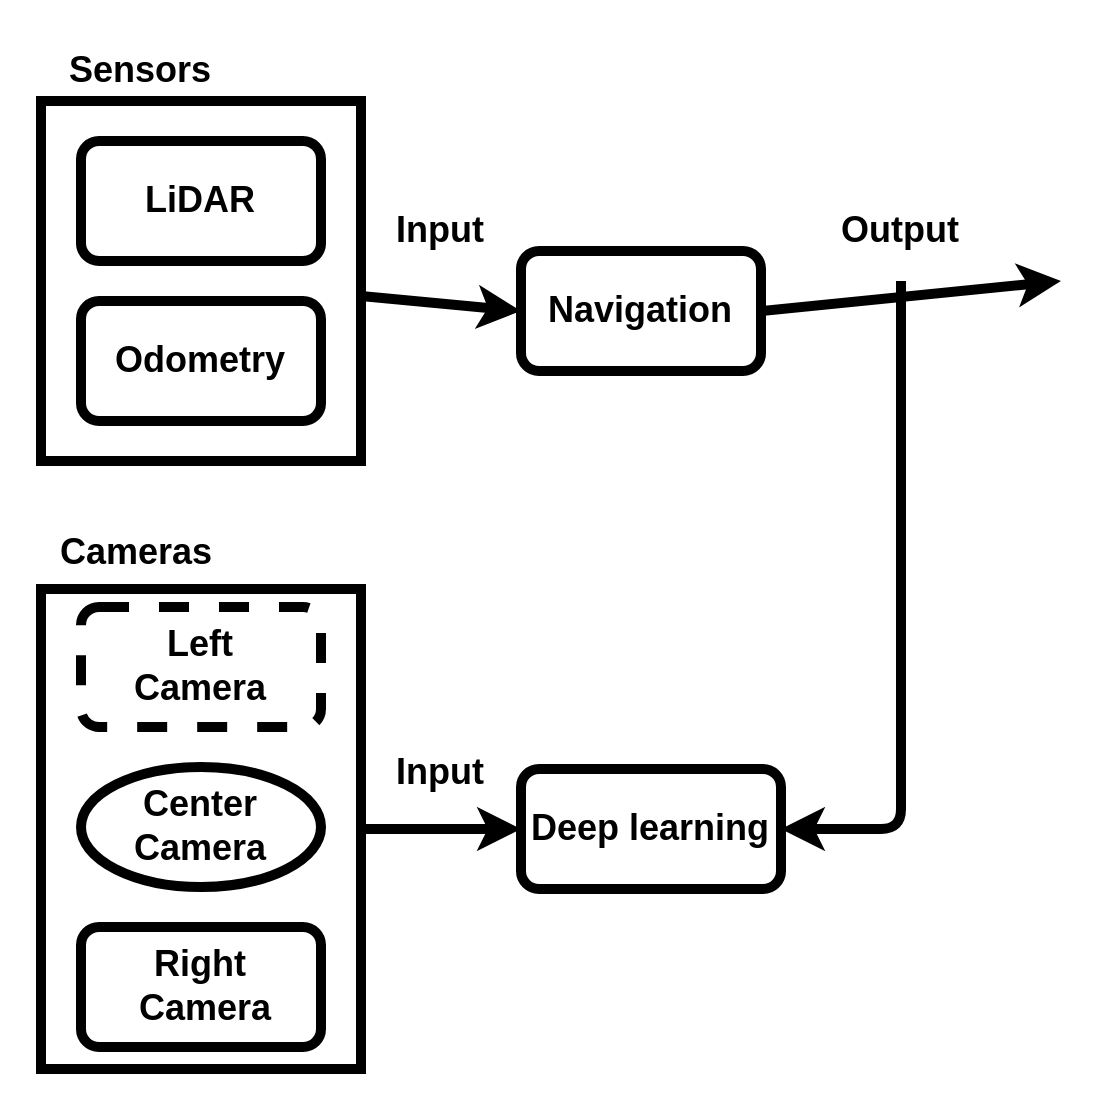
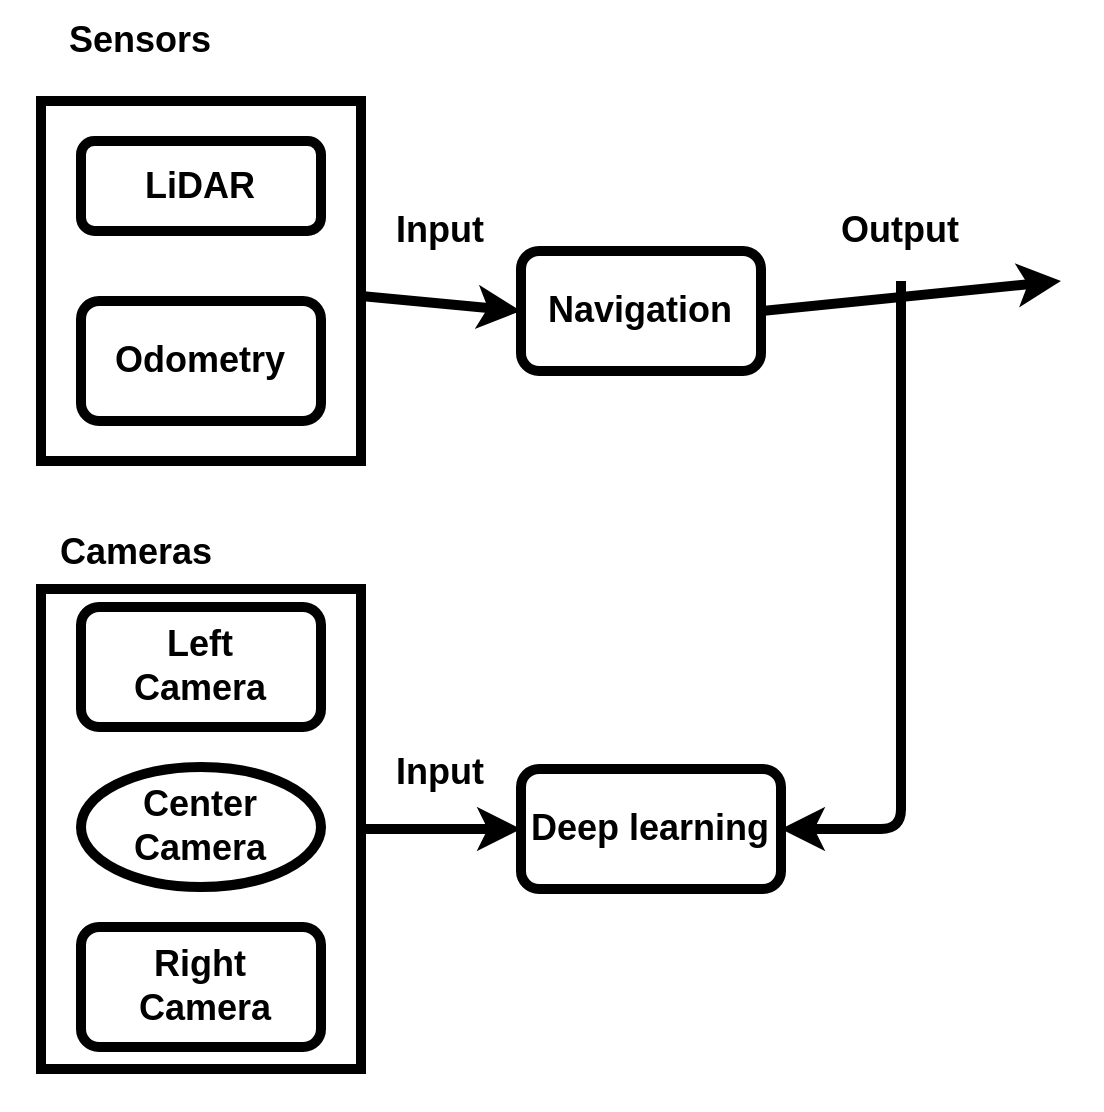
node "Sensors": moved (141, 71) -> (141, 41)
node "LiDAR": size 240x120 -> 240x90
node "Left Camera": style dashed -> solid
